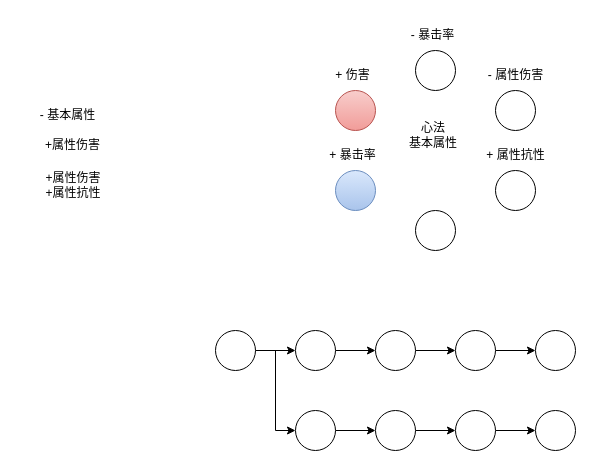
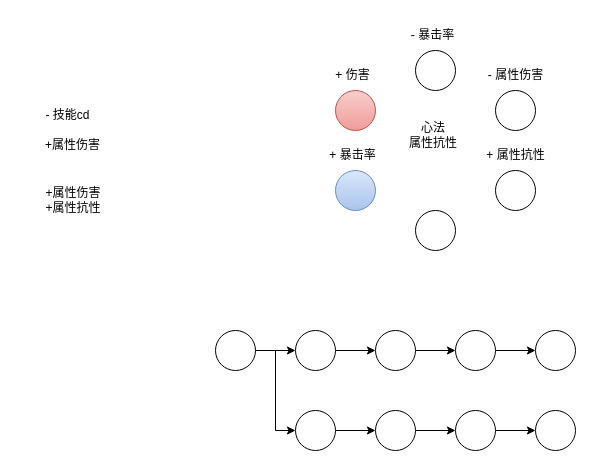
node "- 基本属性": label "- 基本属性" -> "- 技能cd"
node "心法 基本属性": label "心法 基本属性" -> "心法 属性抗性"
node "+属性伤害 +属性抗性": moved (73, 186) -> (73, 201)
